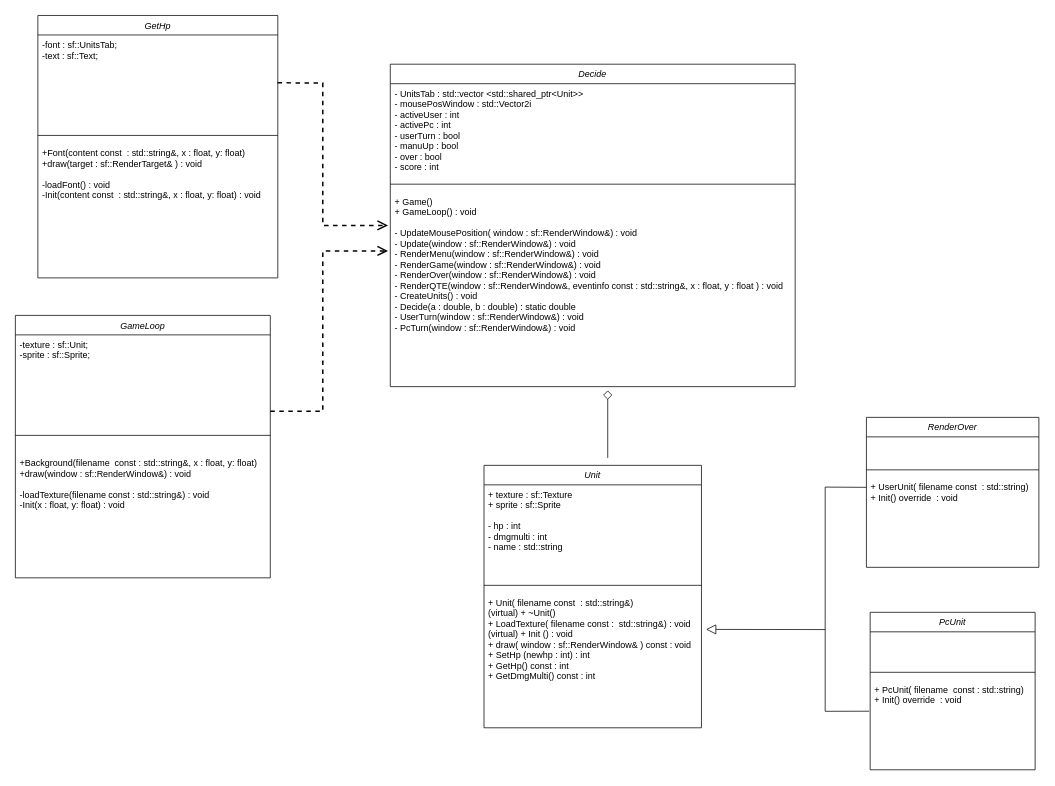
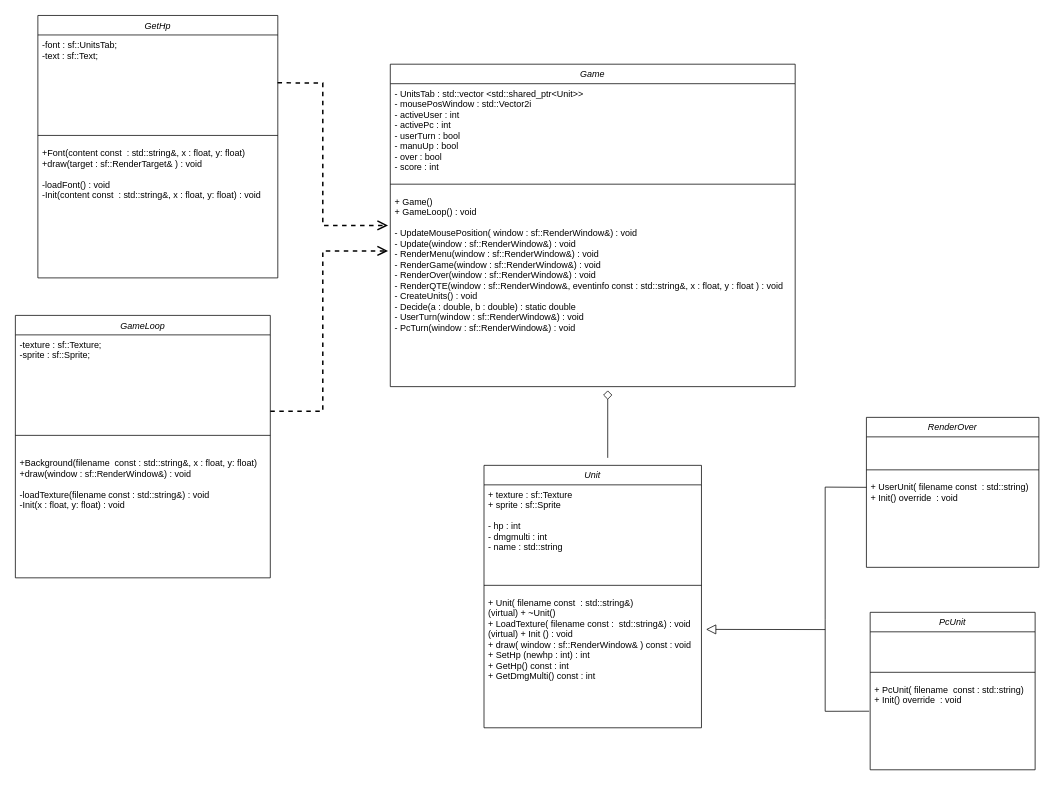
node "Decide": label "Decide" -> "Game"
node "-texture : sf::Unit; -sprite : sf::Sprite;": label "-texture : sf::Unit; -sprite : sf::Sprite;" -> "-texture : sf::Texture; -sprite : sf::Sprite;"
